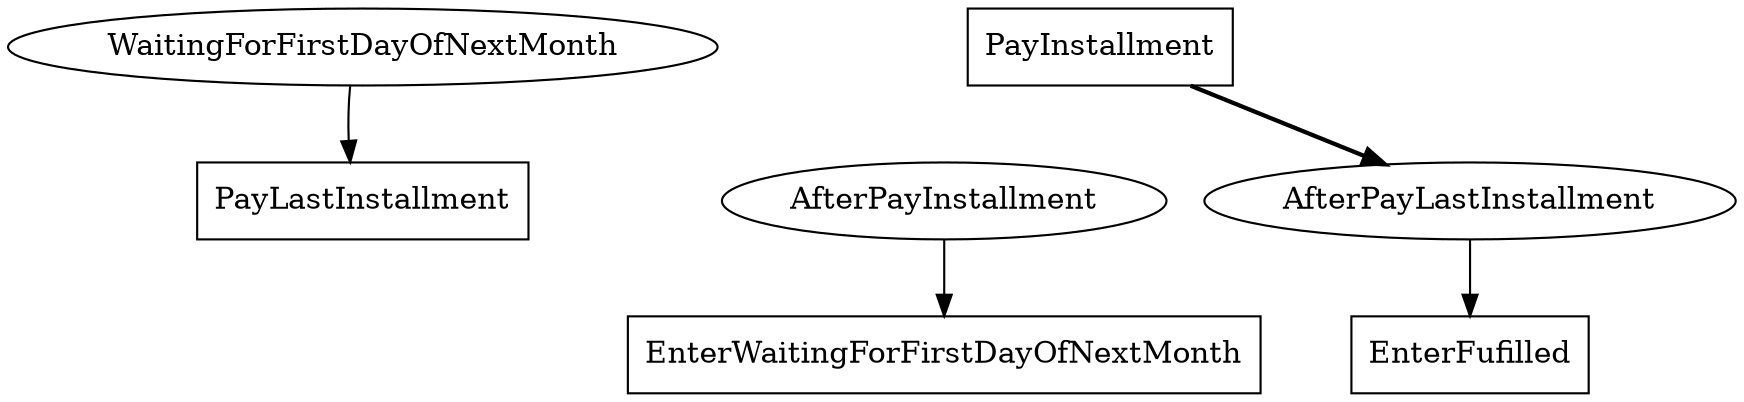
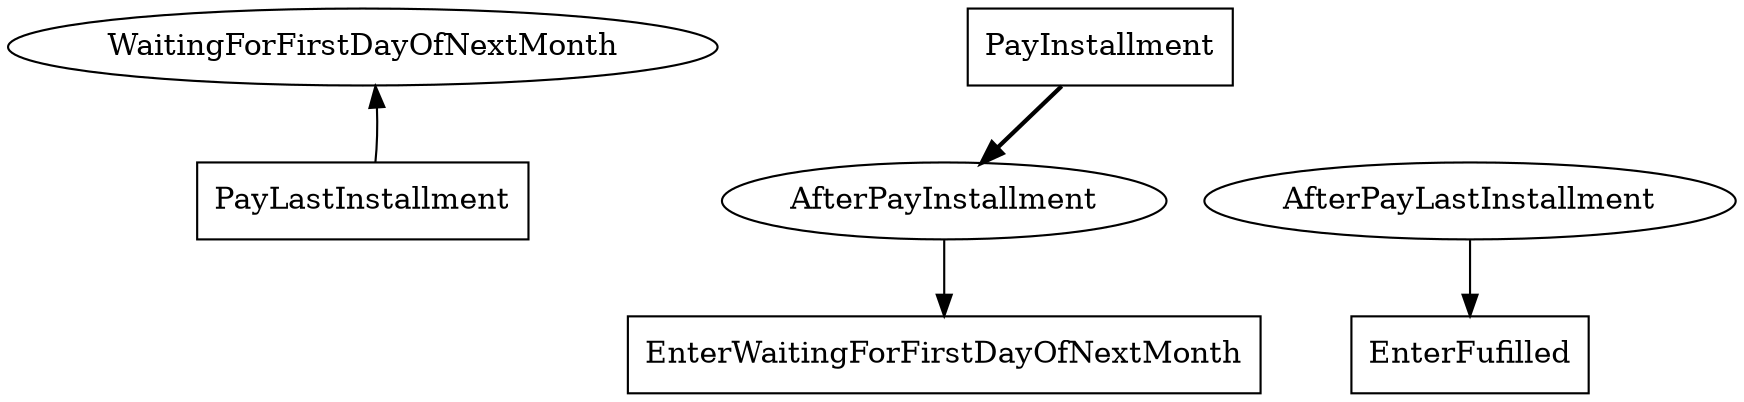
edge "WaitingForFirstDayOfNextMonth" -> "PayLastInstallment": reversed
edge "PayInstallment" -> "AfterPayLastInstallment": now "PayInstallment" -> "AfterPayInstallment"
